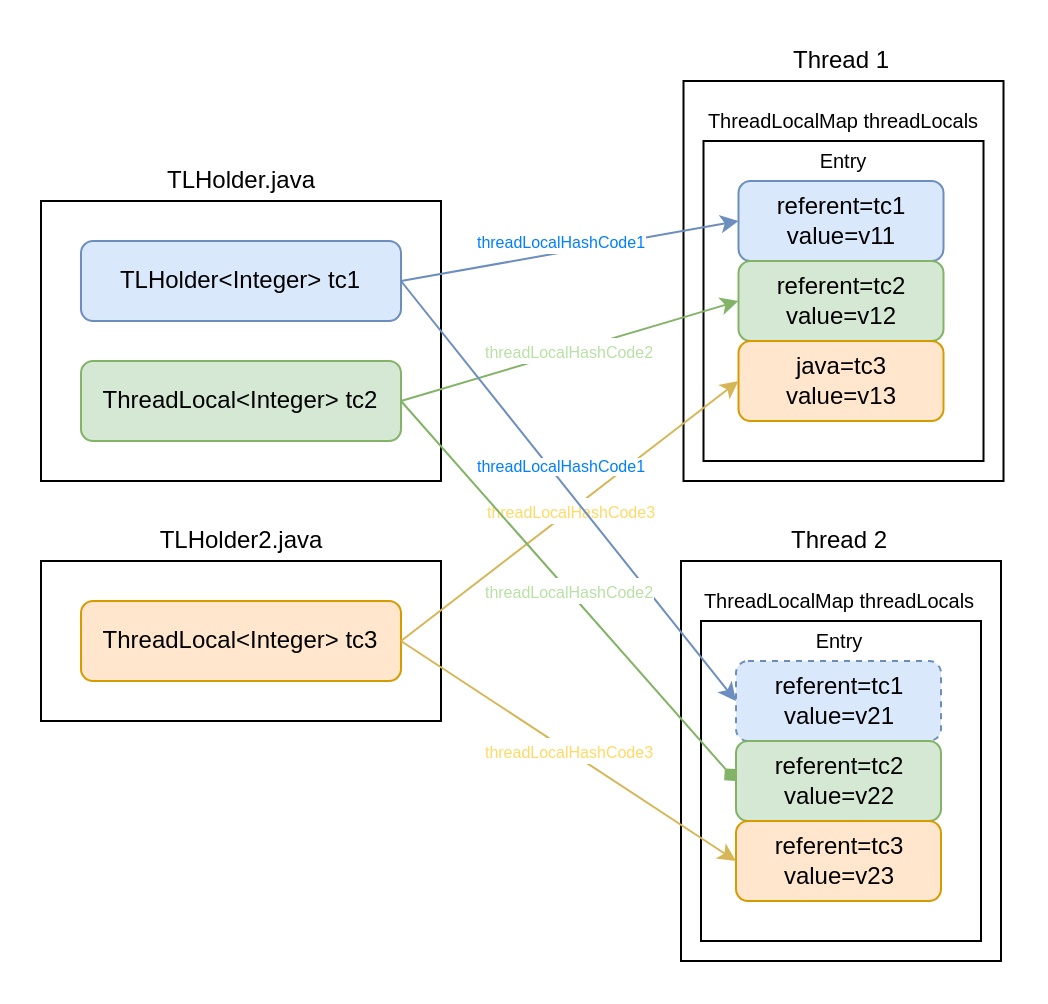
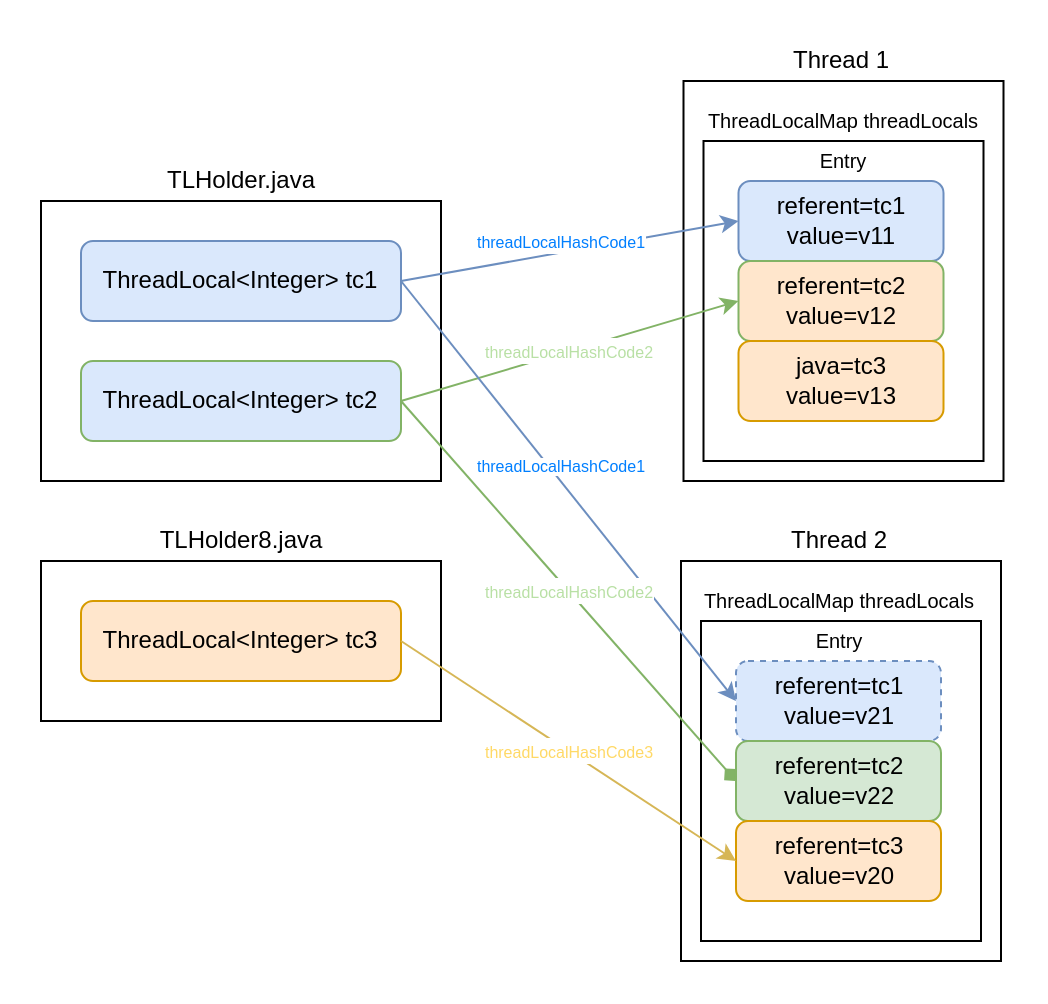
node "TLHolder<Integer> tc1": label "TLHolder<Integer> tc1" -> "ThreadLocal<Integer> tc1"
node "referent=tc2 value=v12": fillcolor #d5e8d4 -> #ffe6cc
node "ThreadLocal<Integer> tc2": fillcolor #d5e8d4 -> #dae8fc
node "TLHolder2.java": label "TLHolder2.java" -> "TLHolder8.java"
edge "ThreadLocal<Integer> tc3" -> "java=tc3 value=v13": removed, label "threadLocalHashCode3"
node "referent=tc3 value=v23": label "referent=tc3 value=v23" -> "referent=tc3 value=v20"
